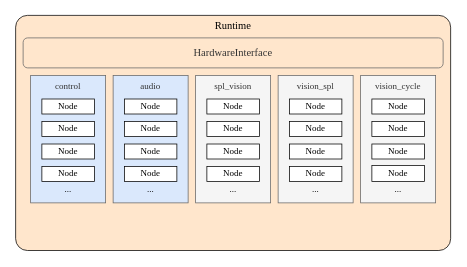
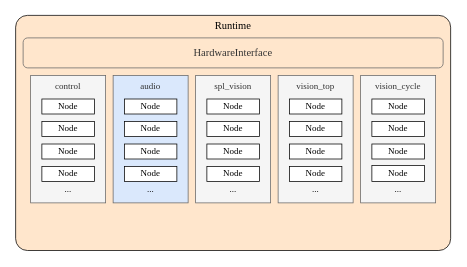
node "vision_spl": label "vision_spl" -> "vision_top"
node "control": fillcolor #dae8fc -> #f5f5f5
